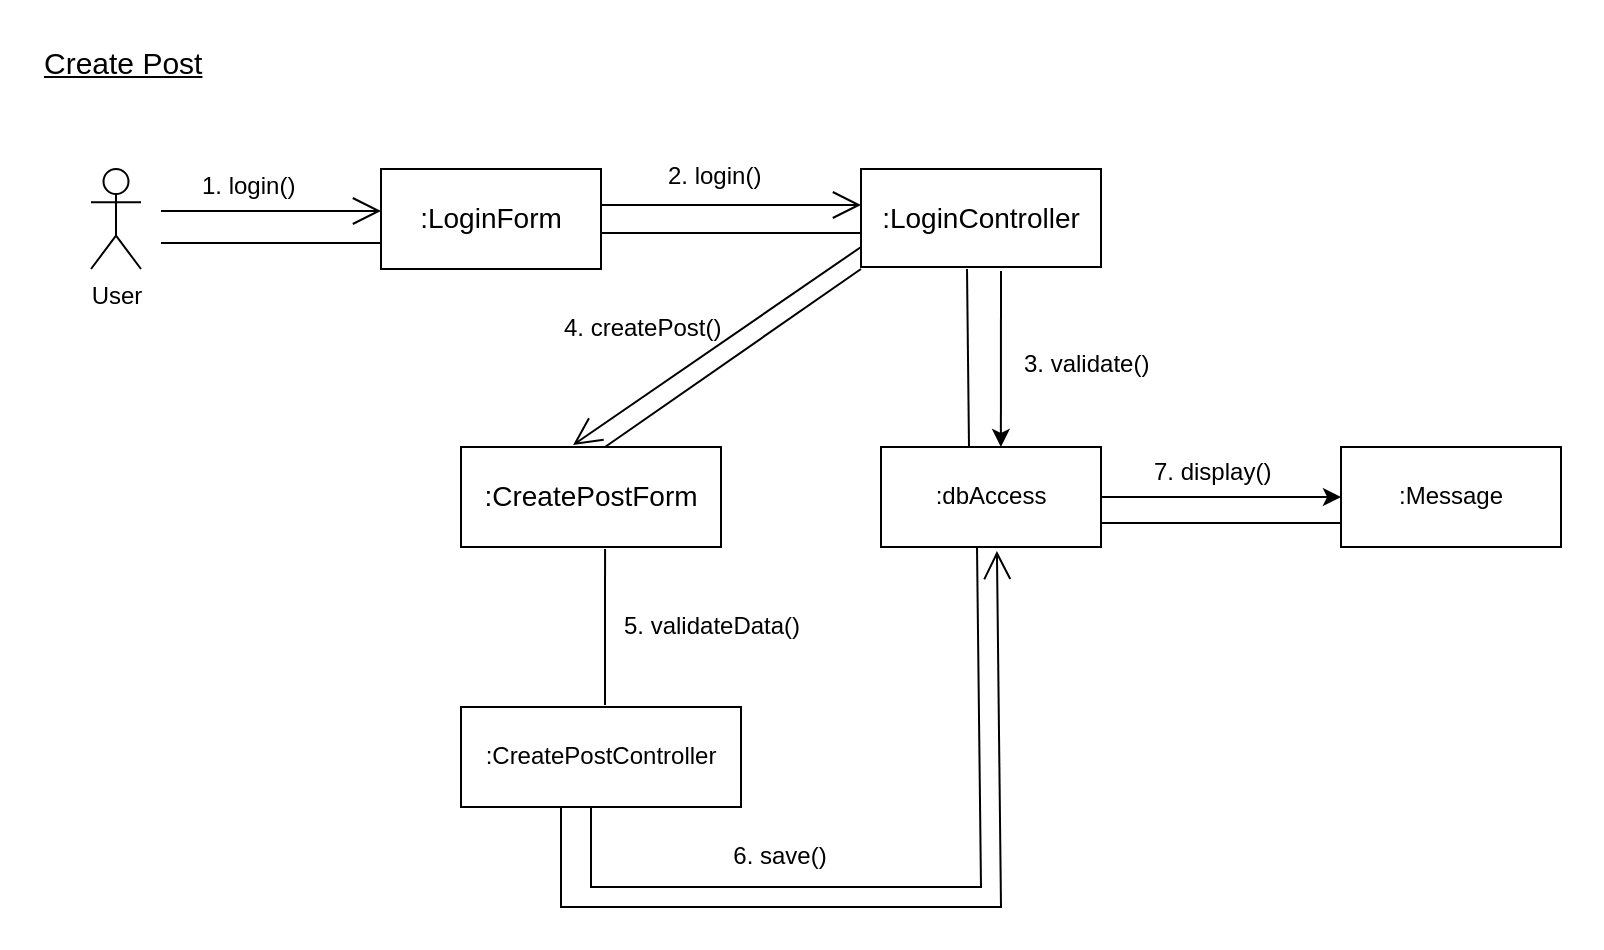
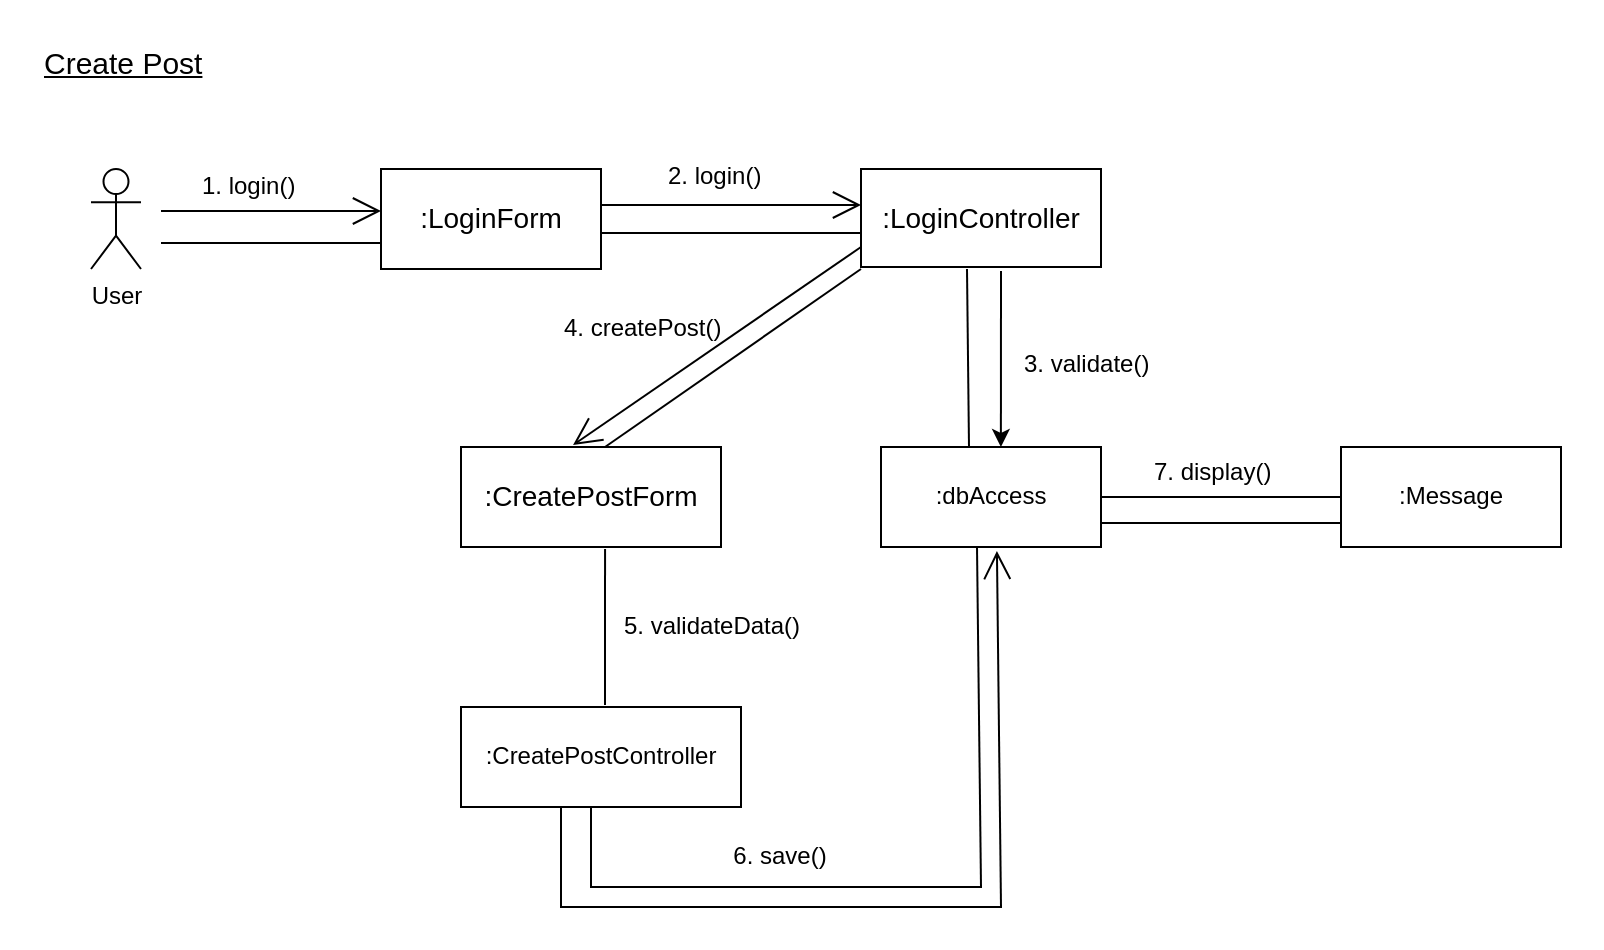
edge ":dbAccess" -> ":Message": arrowhead classic -> none
